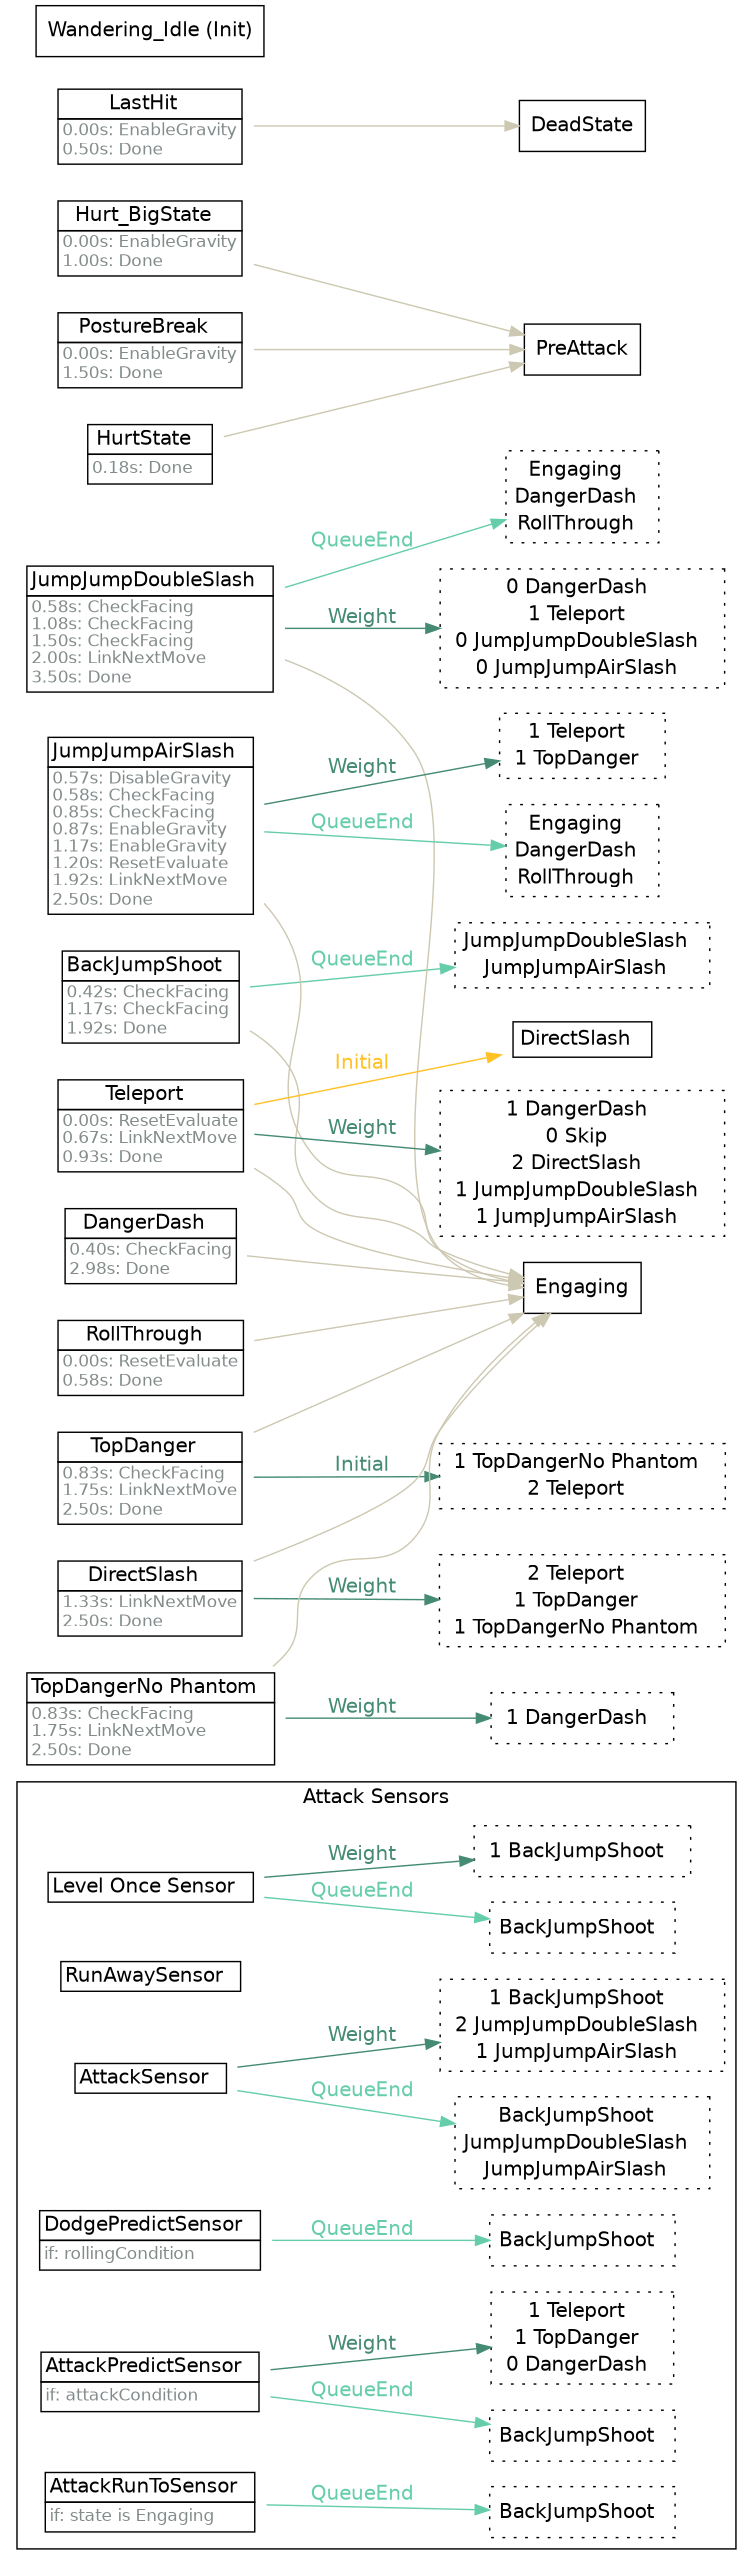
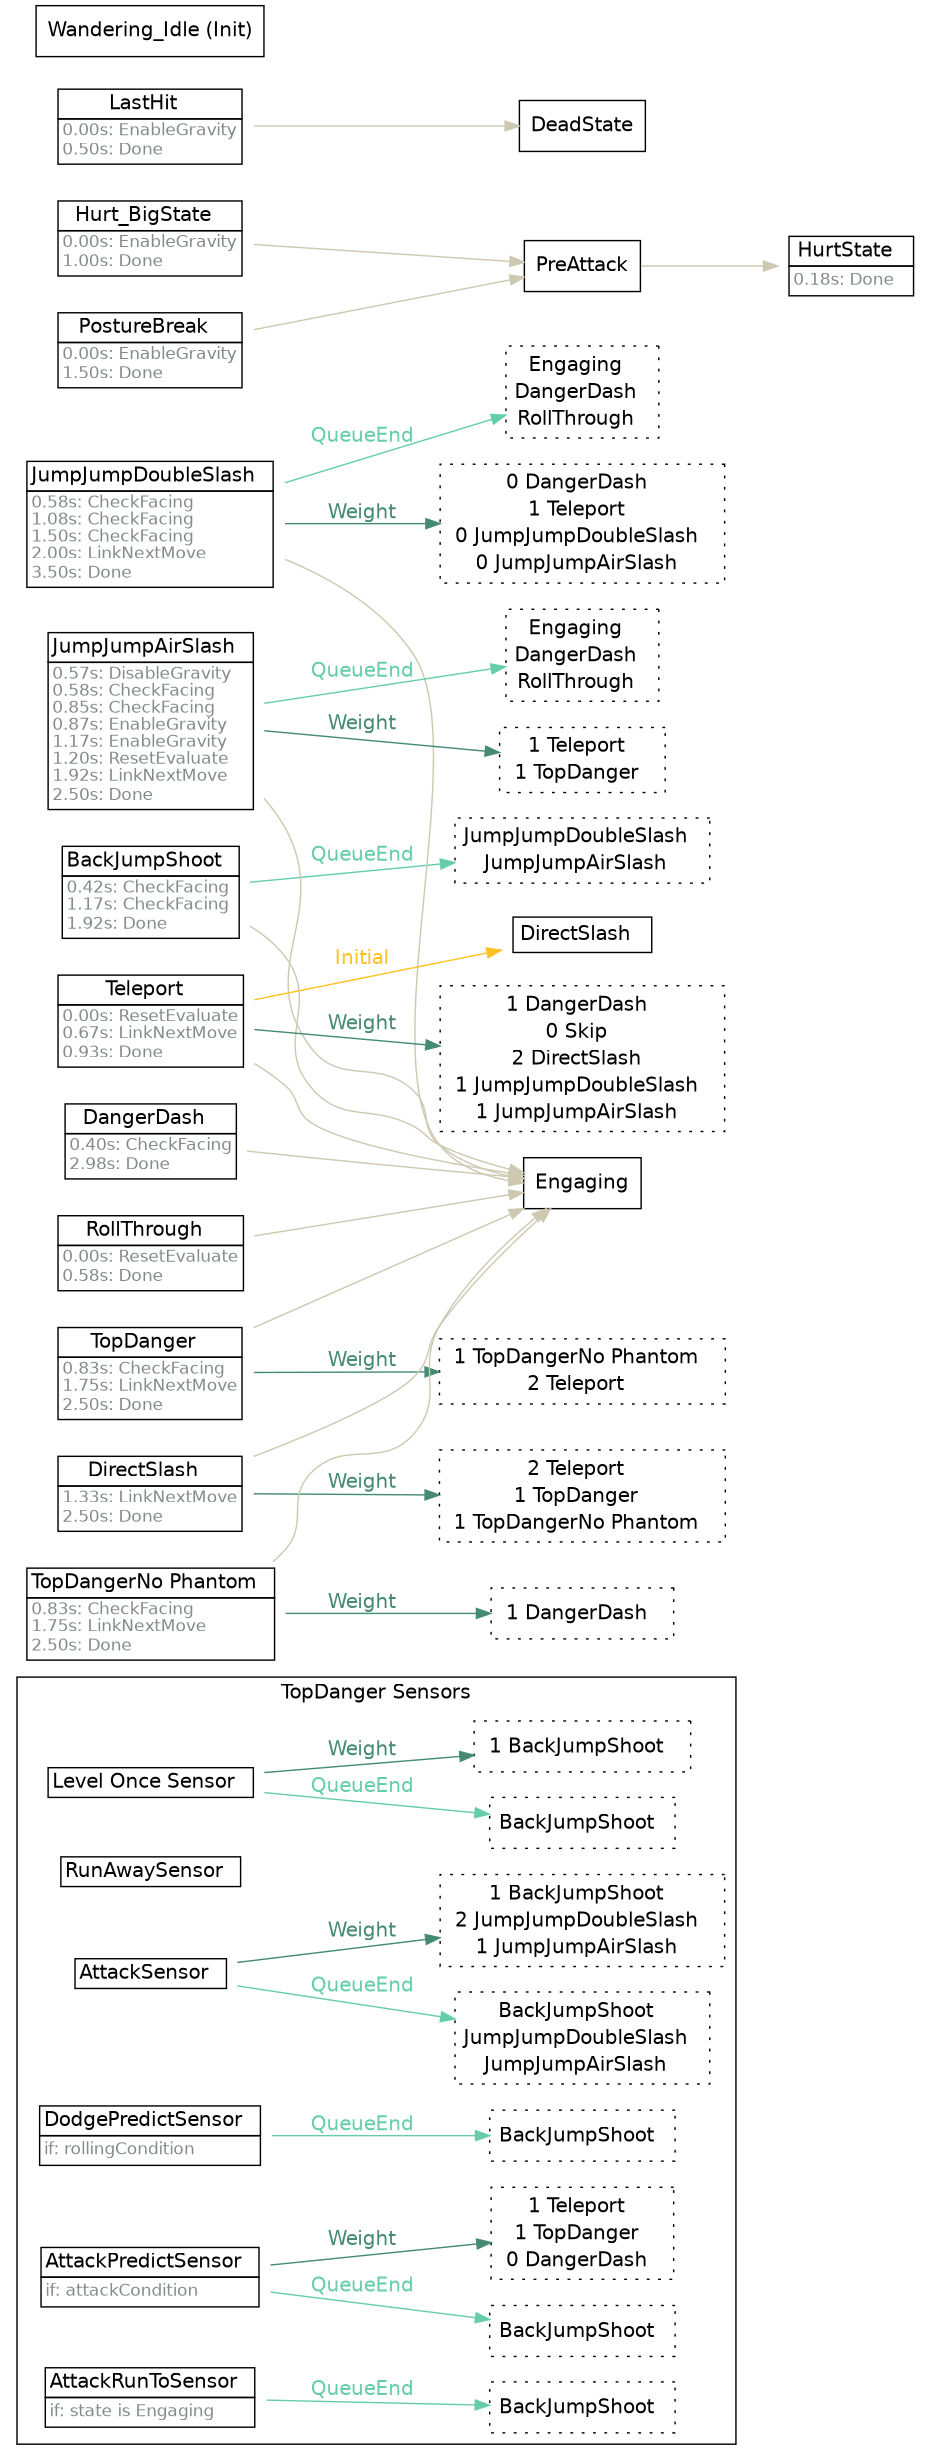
edge "HurtState" -> "PreAttack": reversed
edge "TopDanger" -> "1 TopDangerNo Phantom": label "Initial" -> "Weight"
cluster "Attack Sensors": label "Attack Sensors" -> "TopDanger Sensors"
